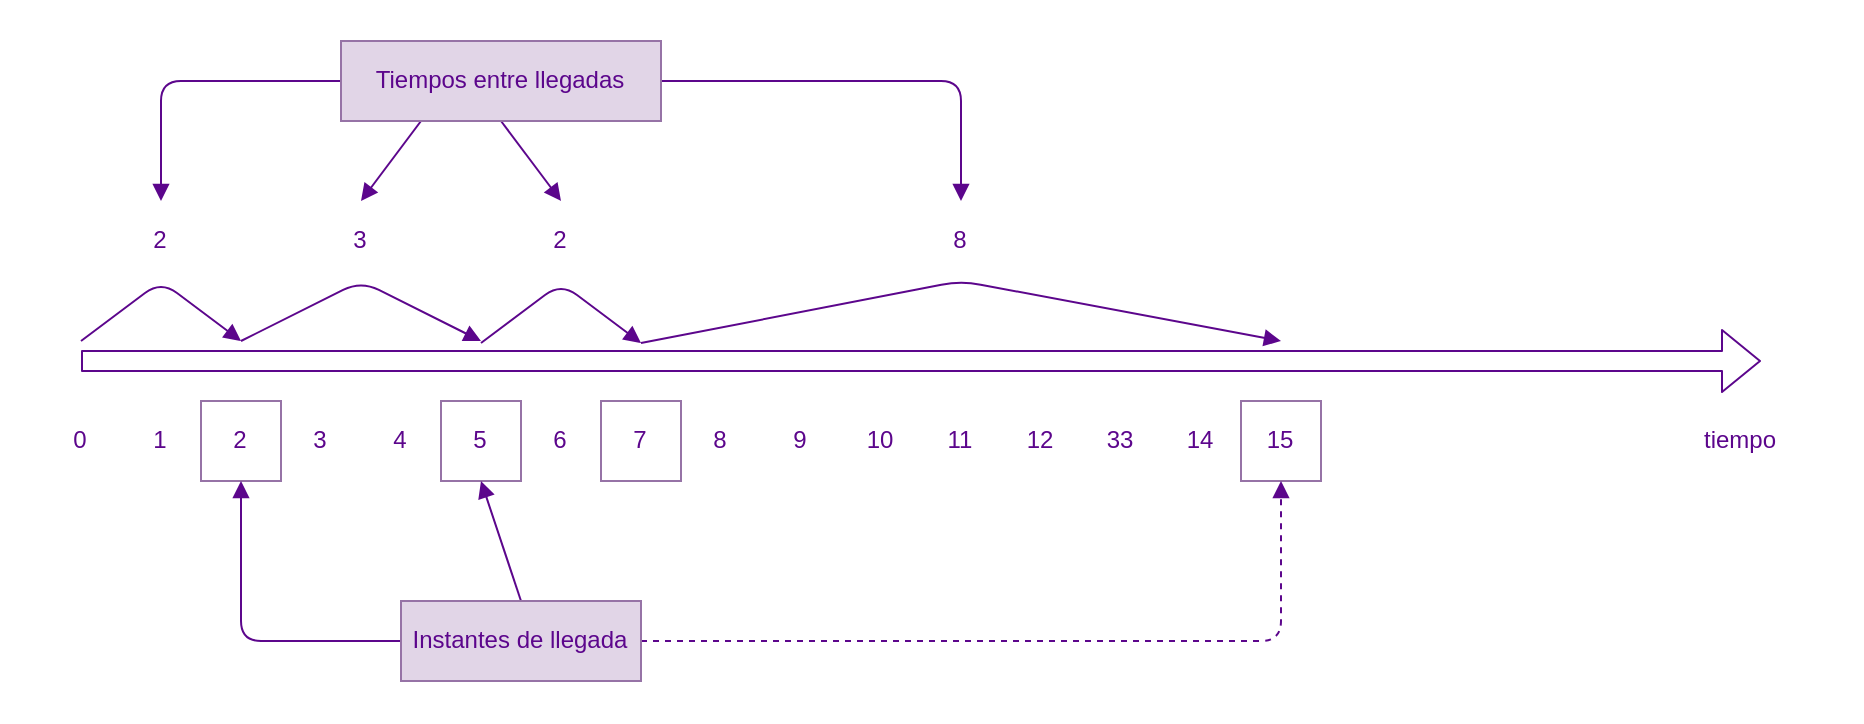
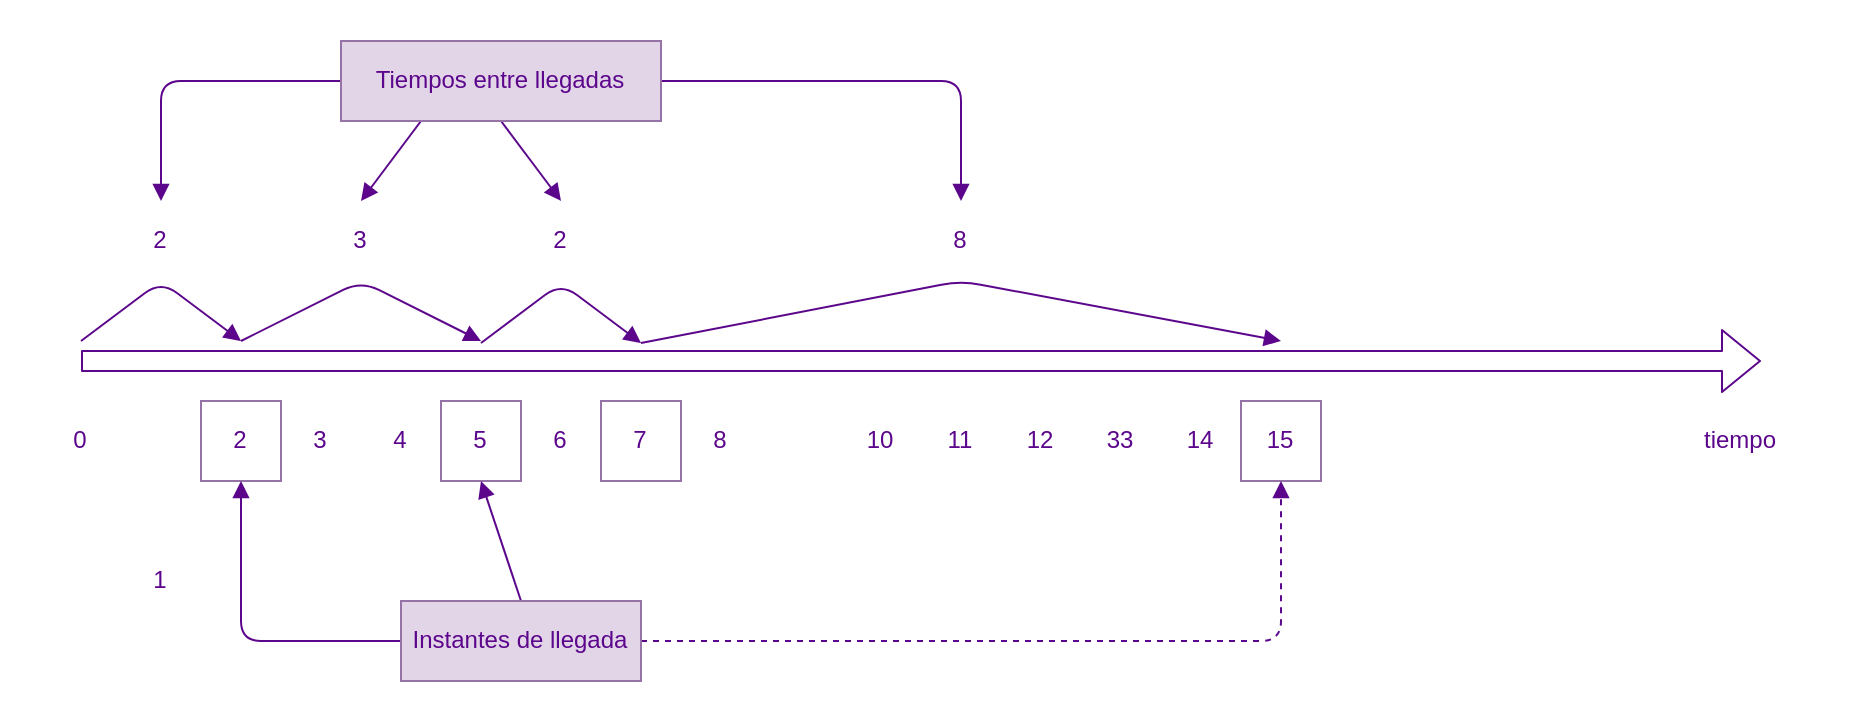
node "1": moved (161, 441) -> (161, 581)
node "9": removed
